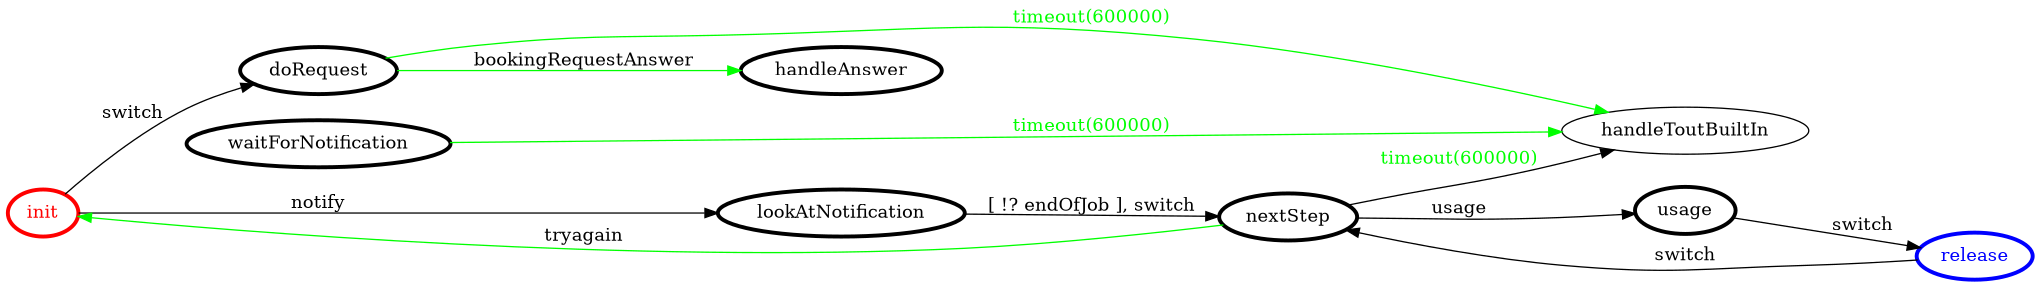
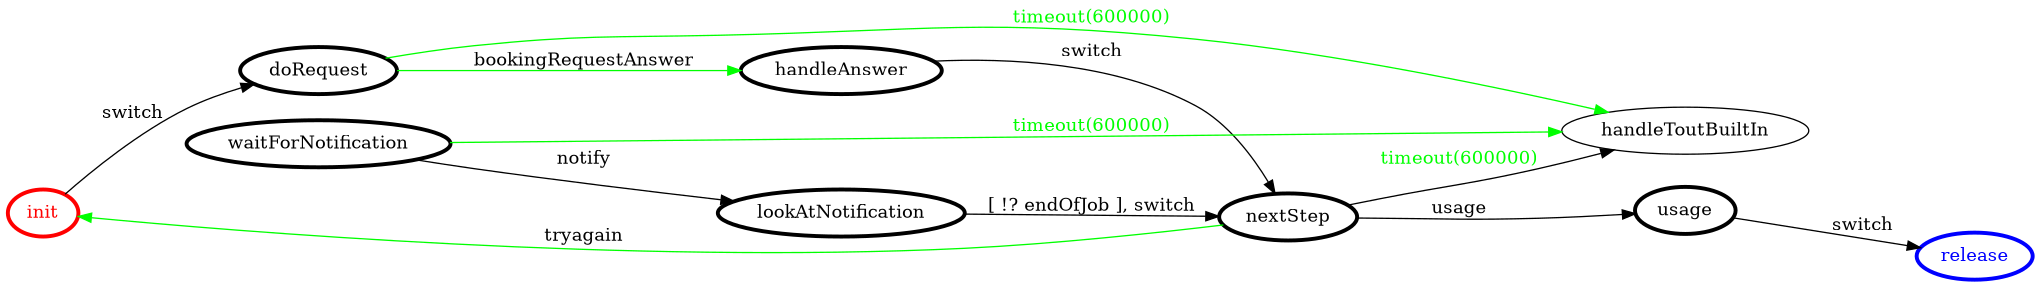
edge "init" -> "lookAtNotification": now "waitForNotification" -> "lookAtNotification"
edge "release" -> "nextStep": now "handleAnswer" -> "nextStep"
